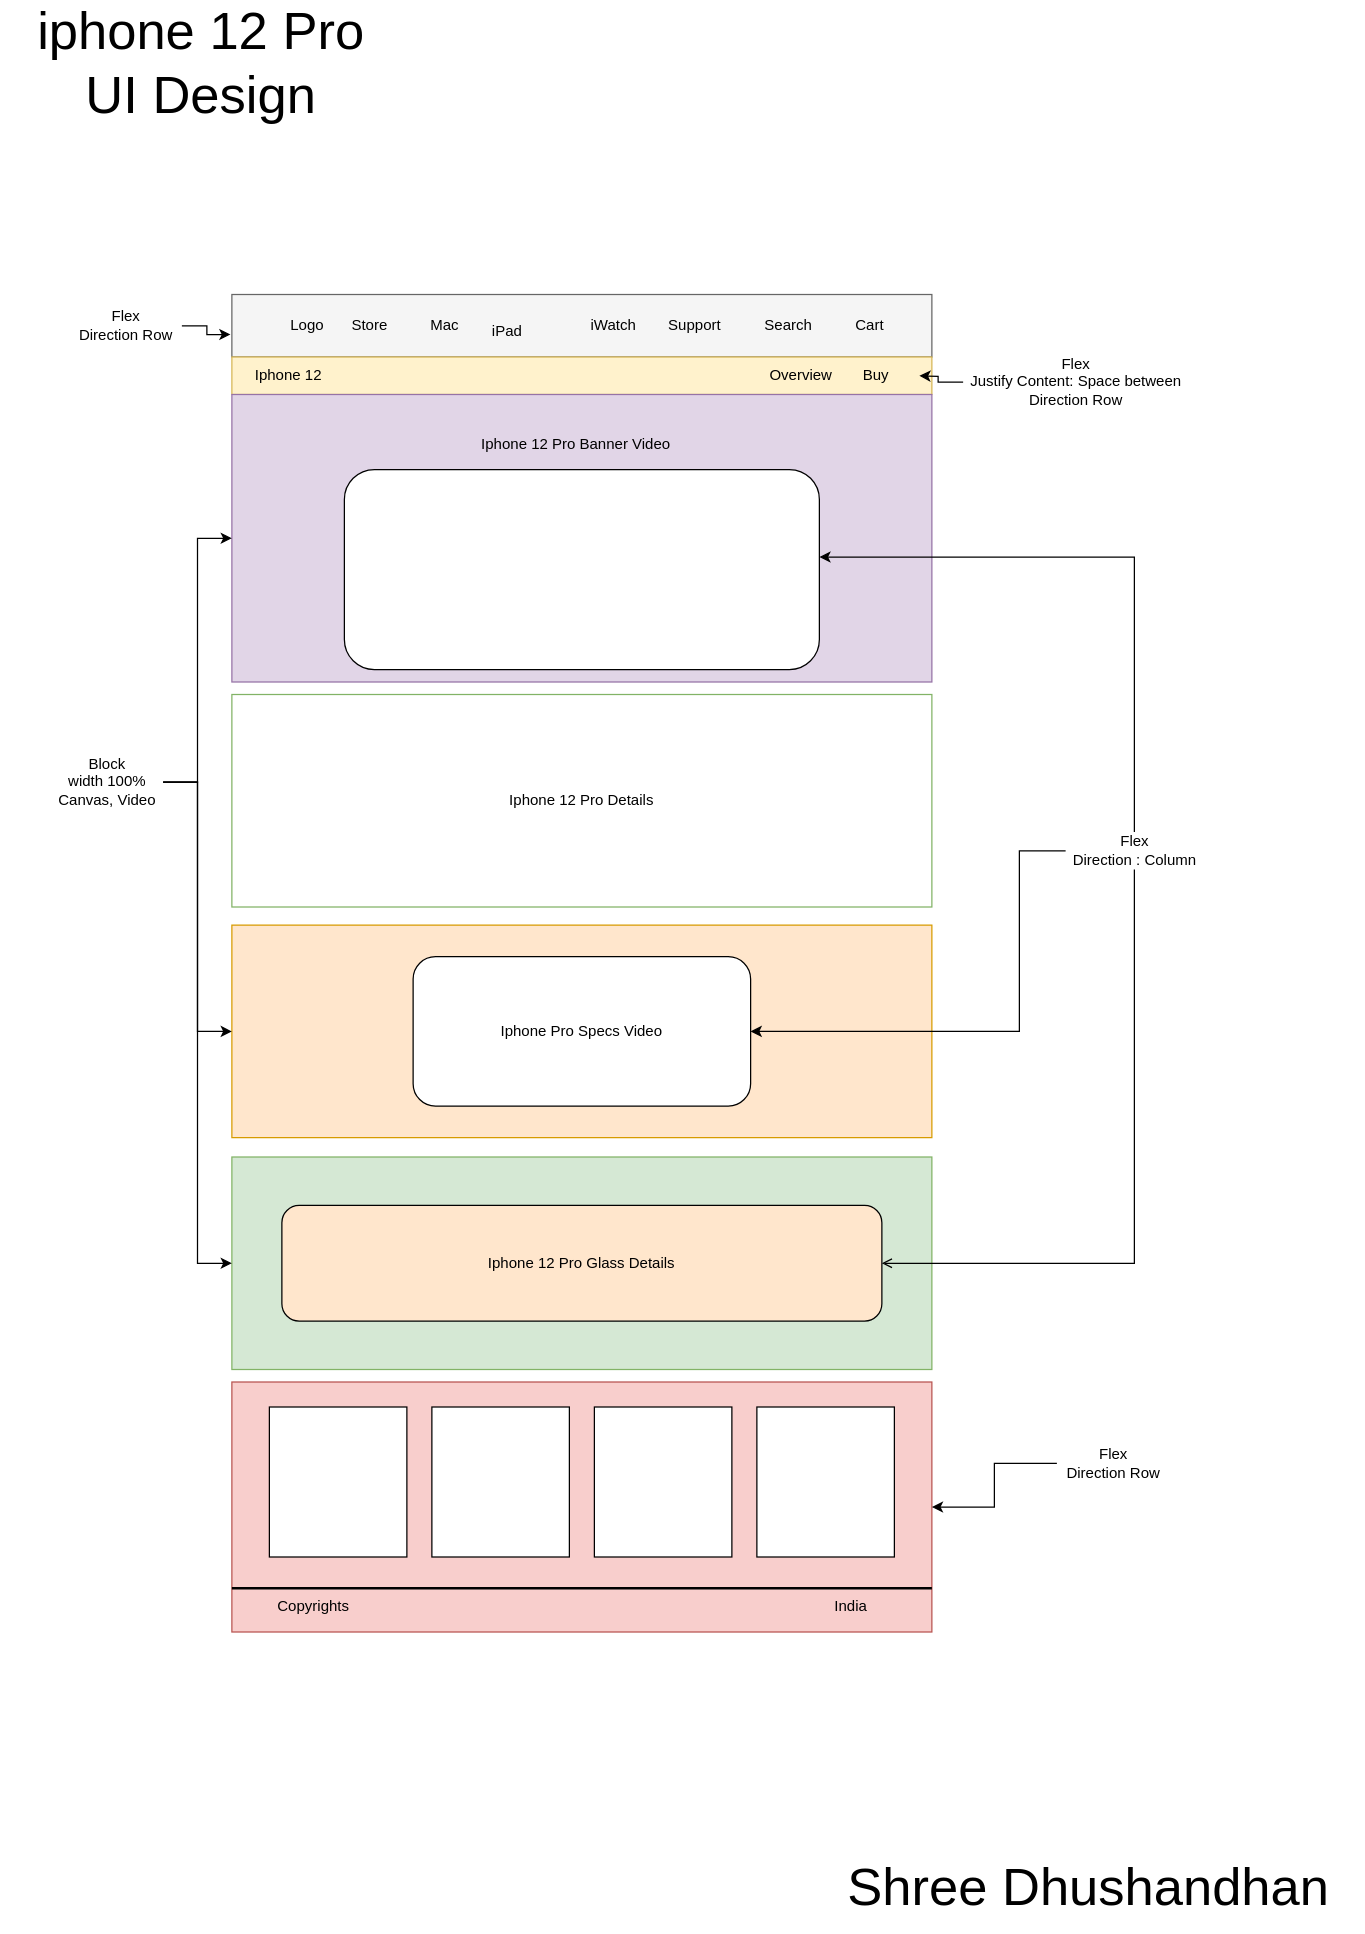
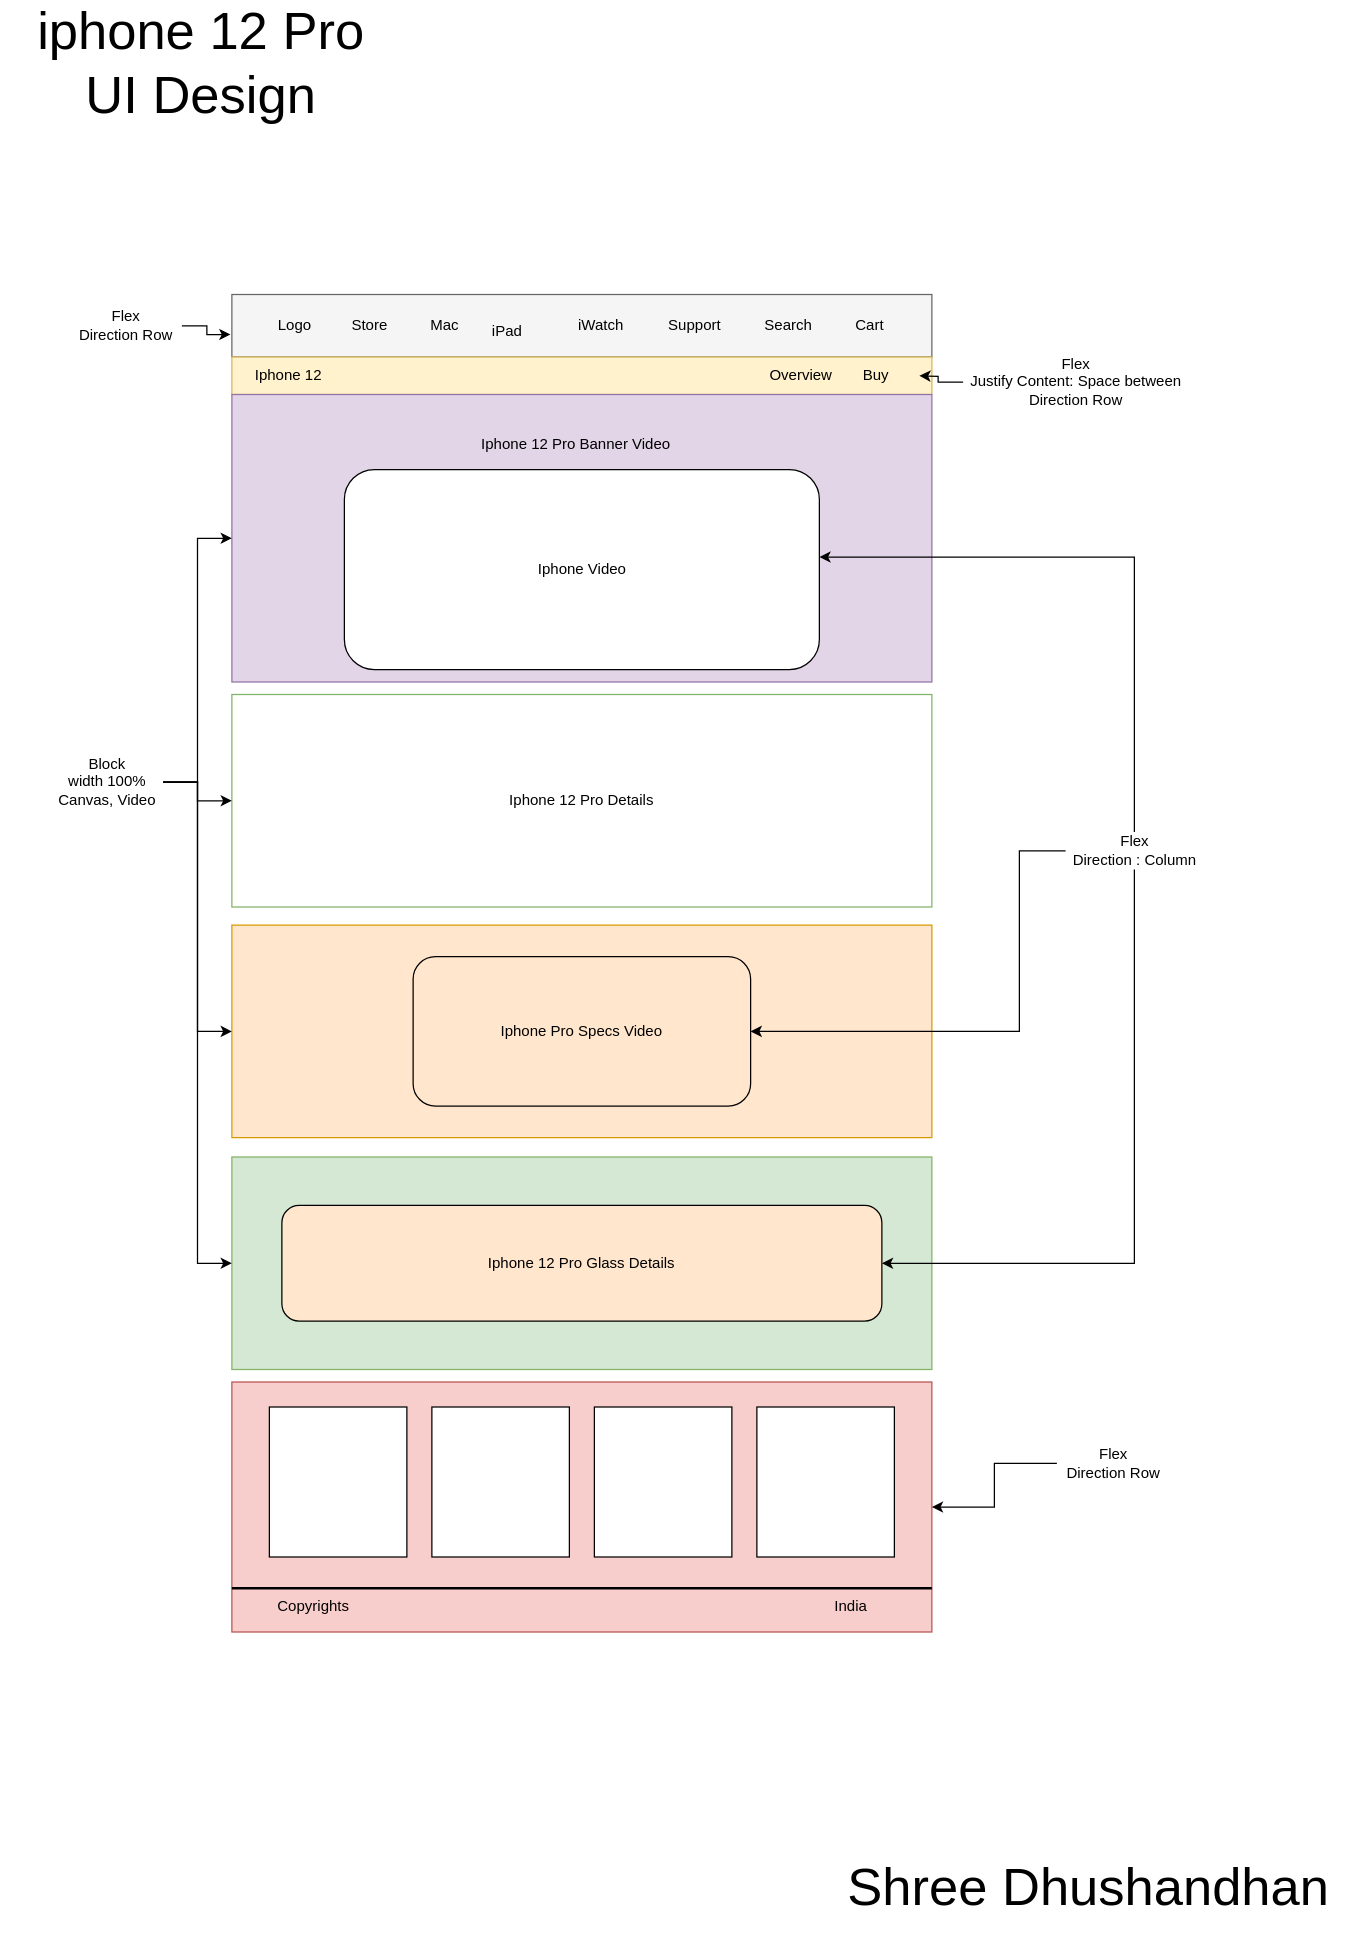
node "Logo": moved (307, 326) -> (294, 326)
node "iWatch": moved (613, 326) -> (601, 326)
node "Iphone Video": added
edge "Block width 100% Canvas, Video" -> "Iphone 12 Pro Details": added
node "Iphone Pro Specs Video": fillcolor #ffffff -> #ffe6cc
edge "Flex Direction : Column" -> "Iphone 12 Pro Glass Details": arrowhead open -> classic
